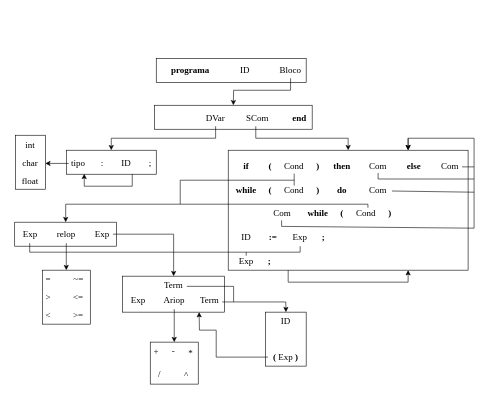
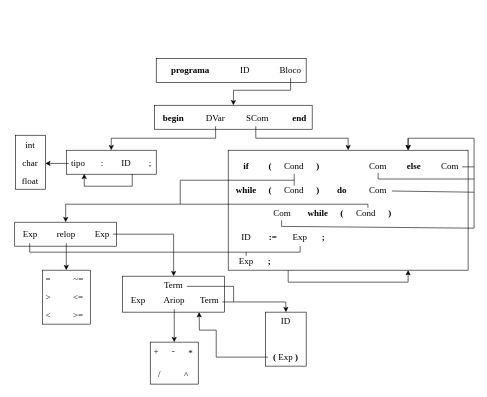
node "begin": added
node "then": removed
